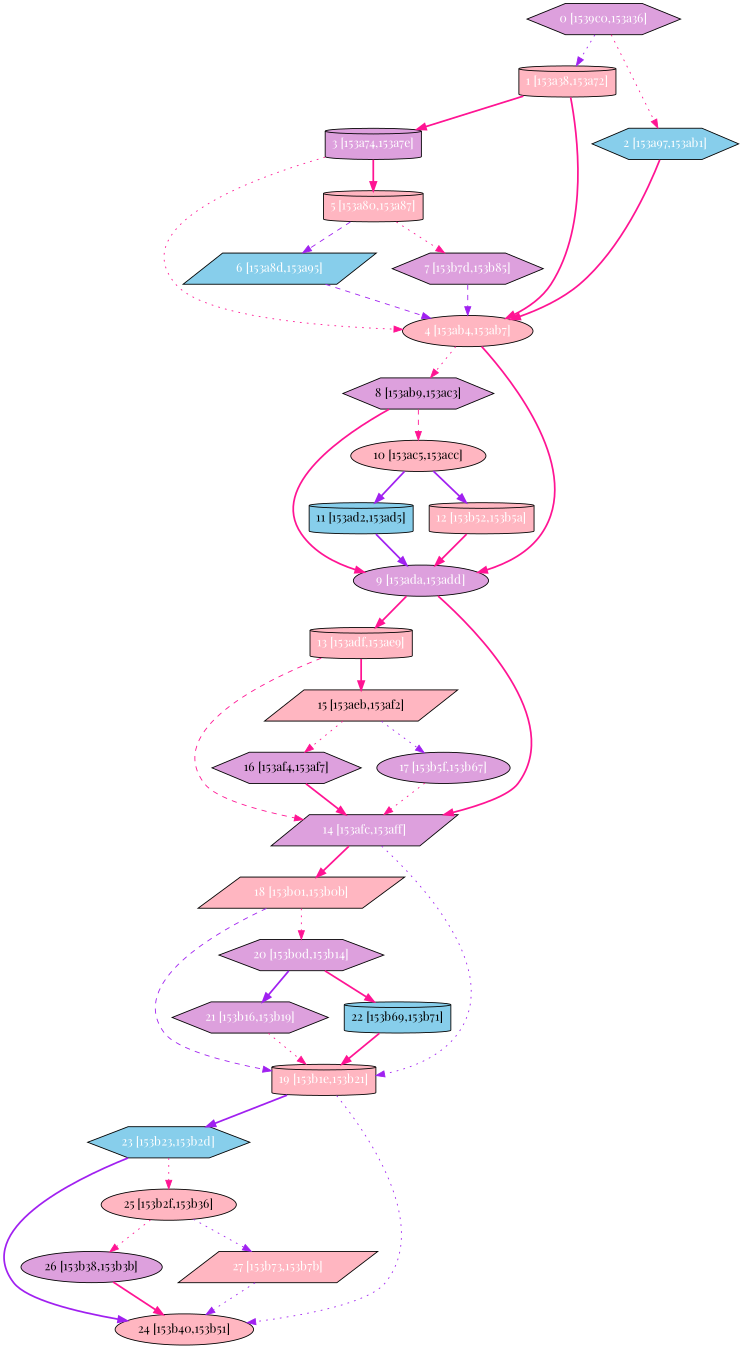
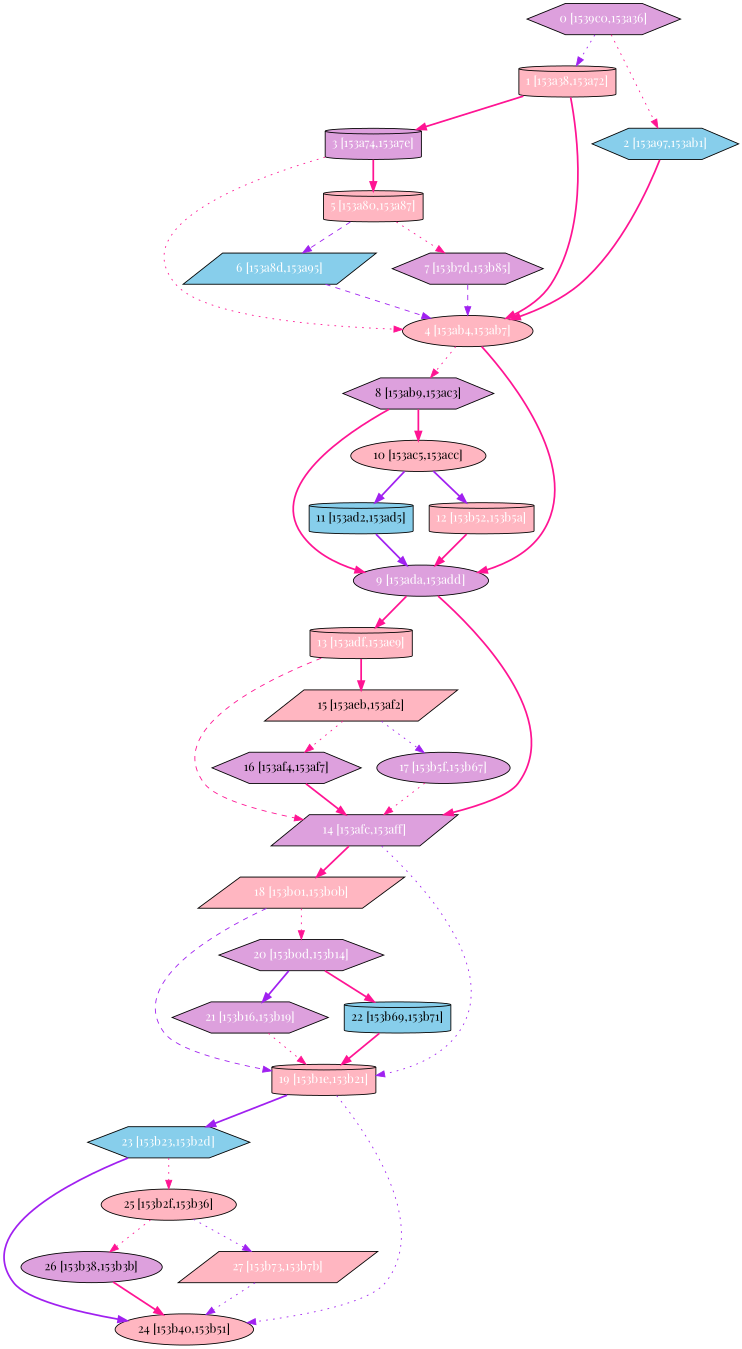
edge "8 [153ab9,153ac3]" -> "10 [153ac5,153acc]": style dashed -> bold
